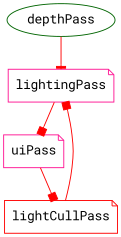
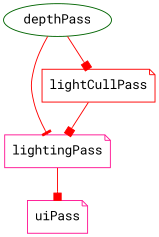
edge "uiPass" -> "lightCullPass": now "depthPass" -> "lightCullPass"
